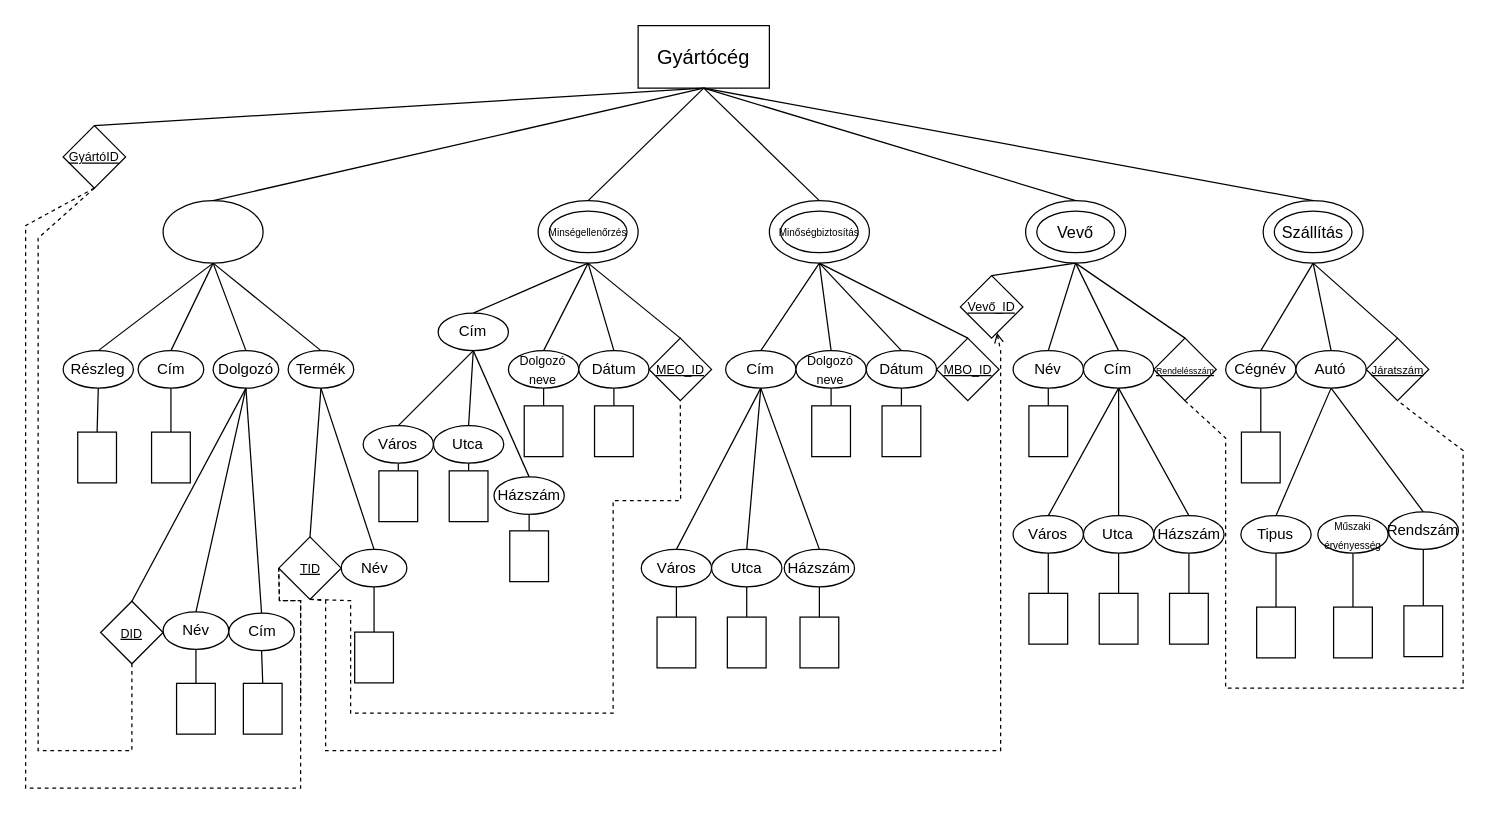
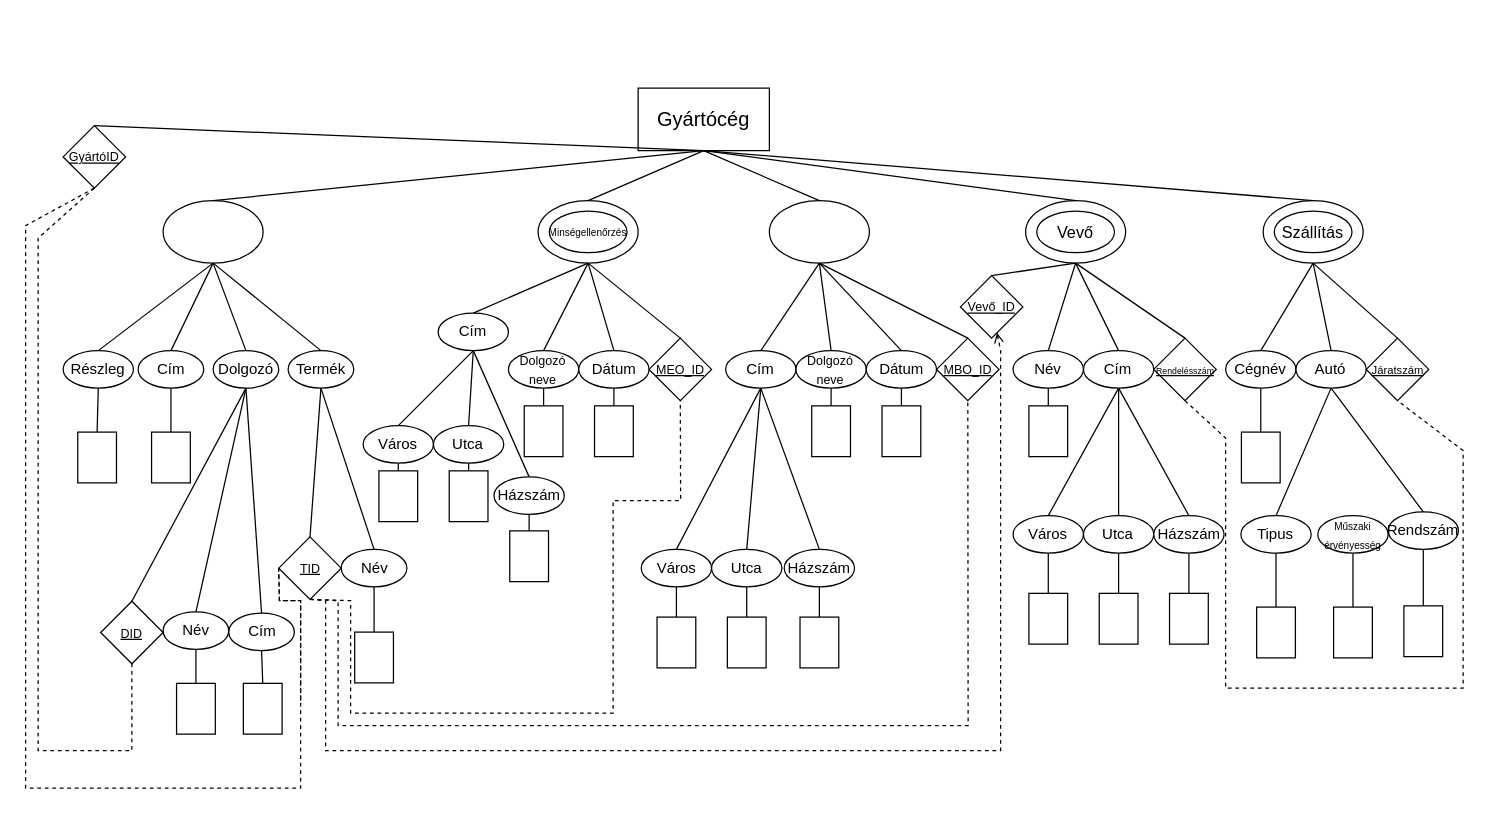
node "Gyártócég": moved (704, 57) -> (704, 119)
node "Minőségbiztosítás": removed
edge "MBO_ID" -- "TID": added
